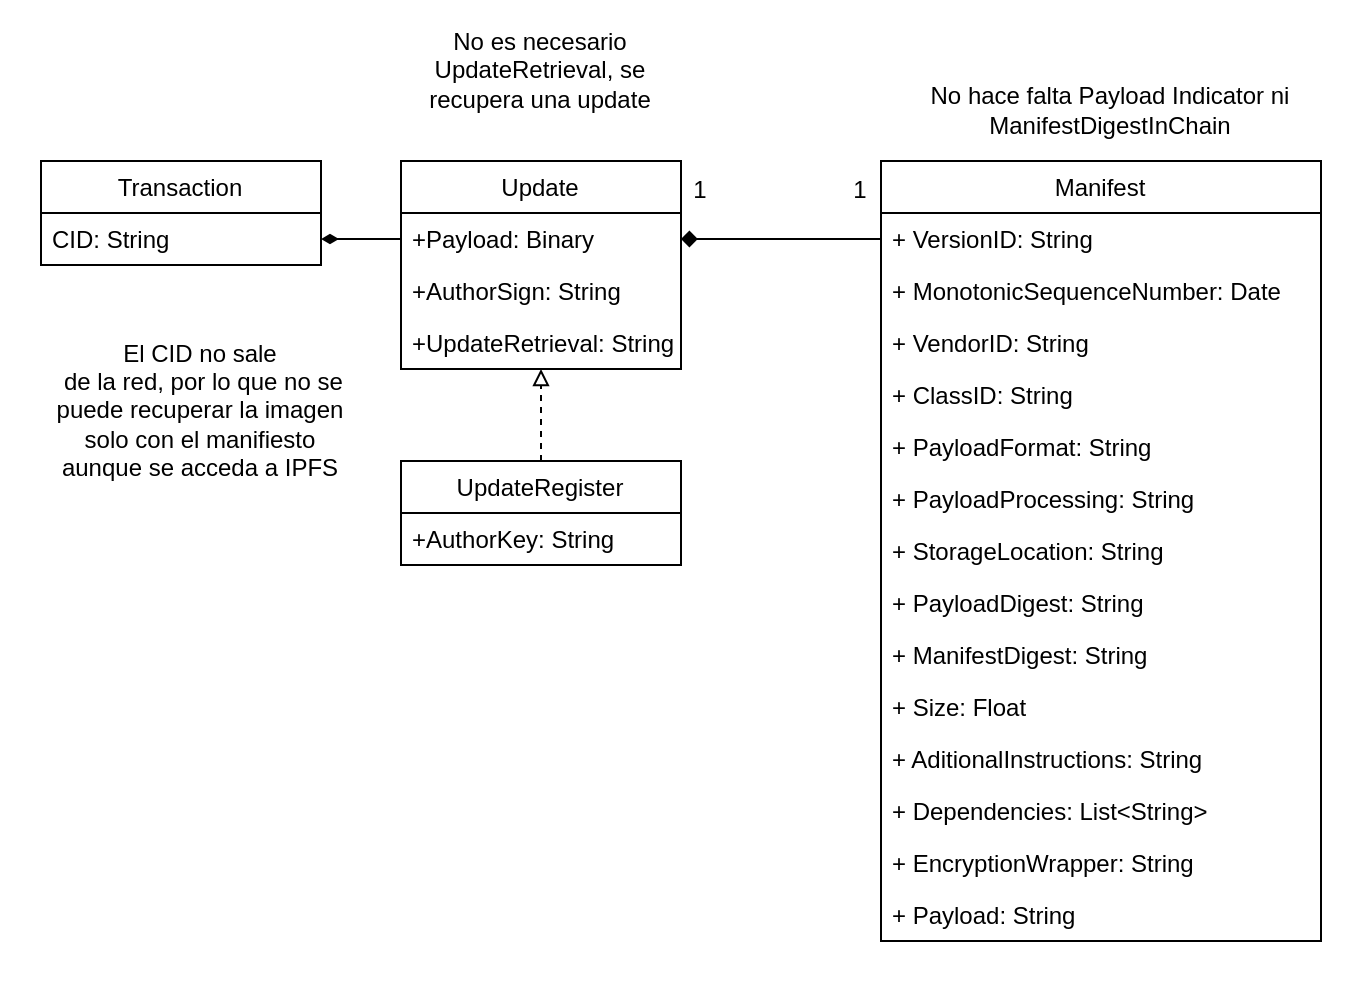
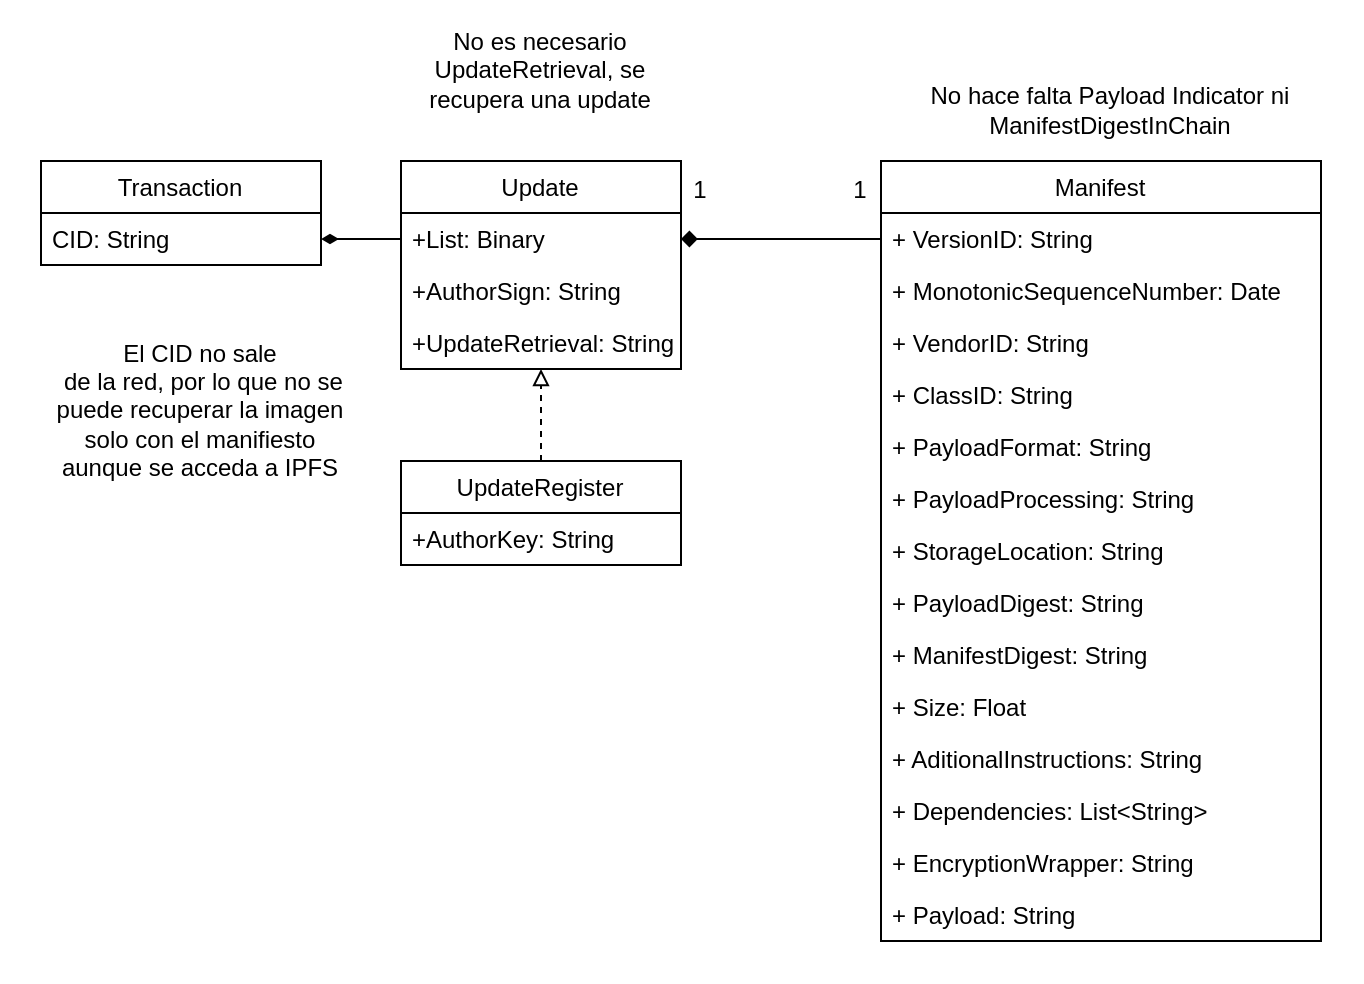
node "+Payload: Binary": label "+Payload: Binary" -> "+List: Binary"
